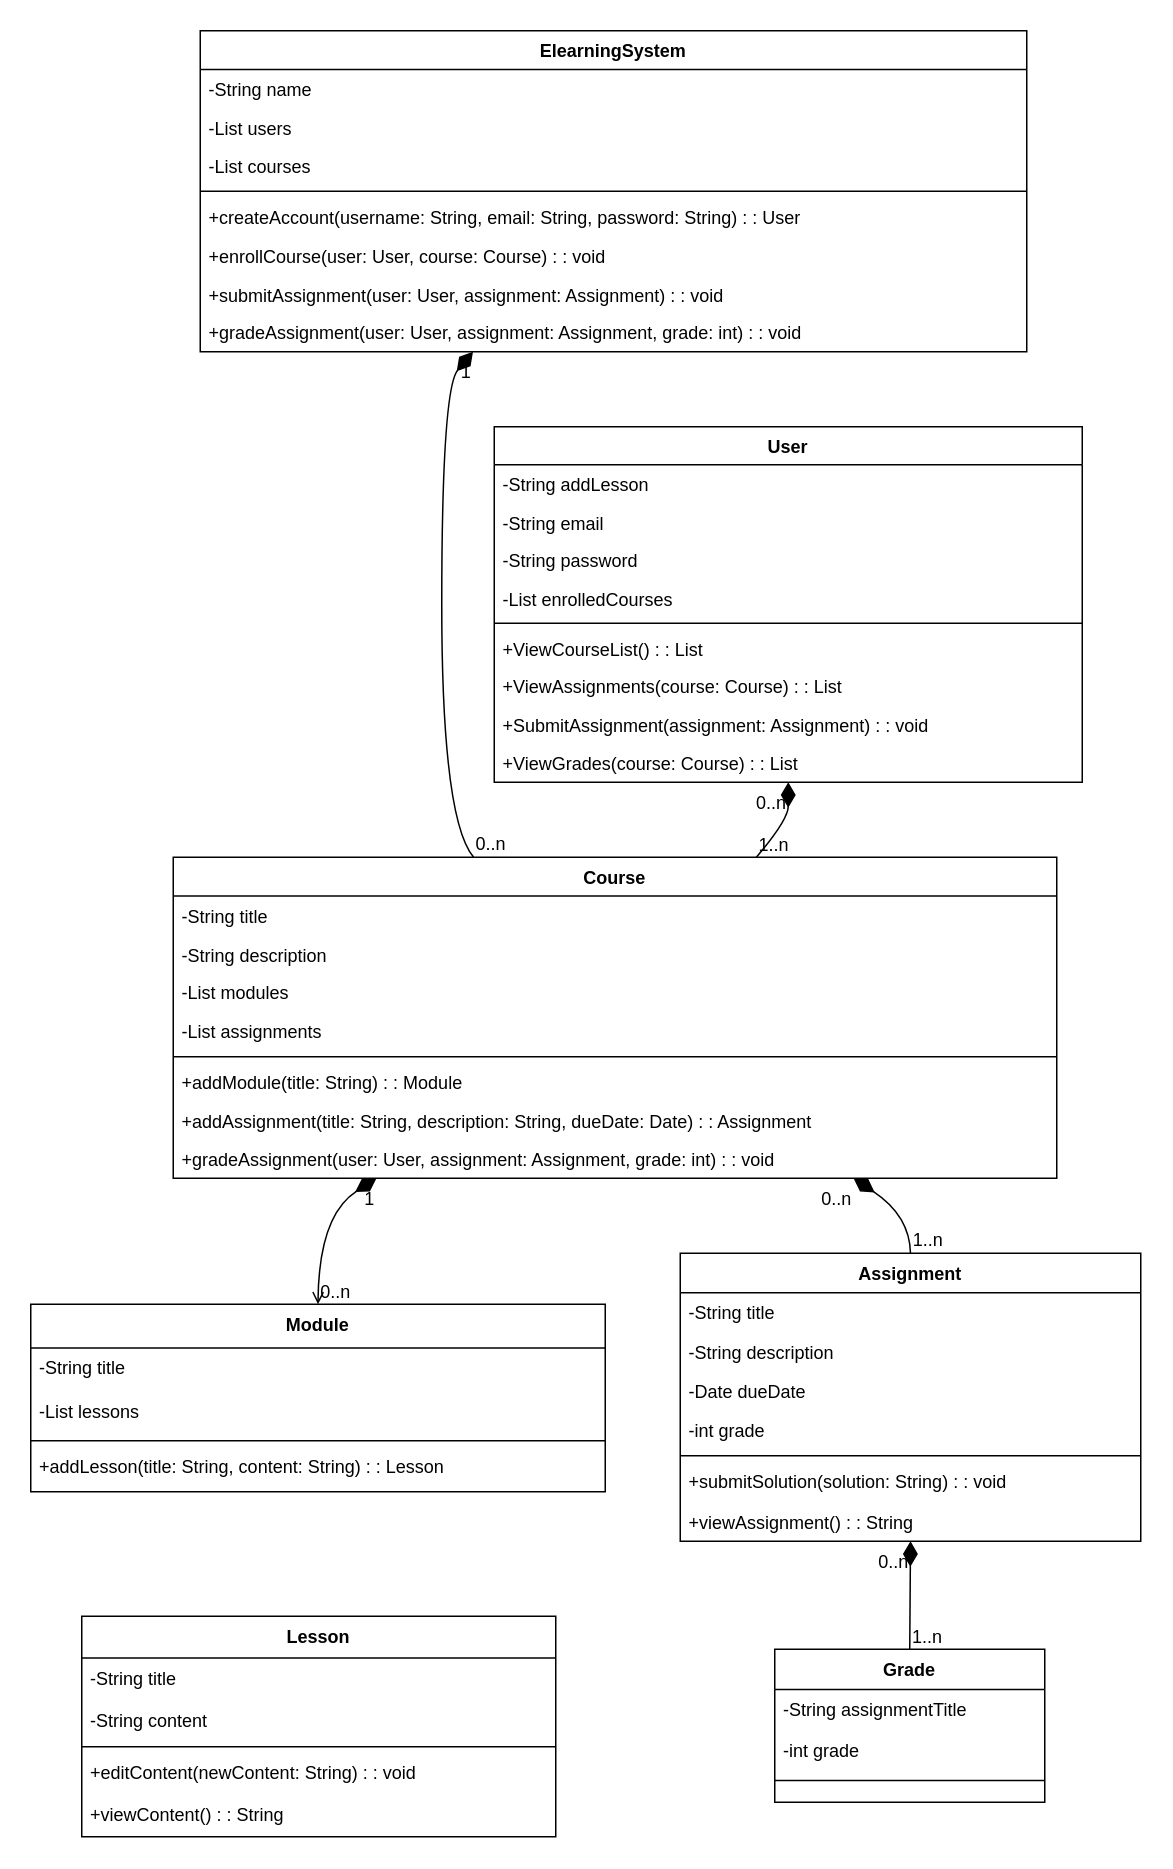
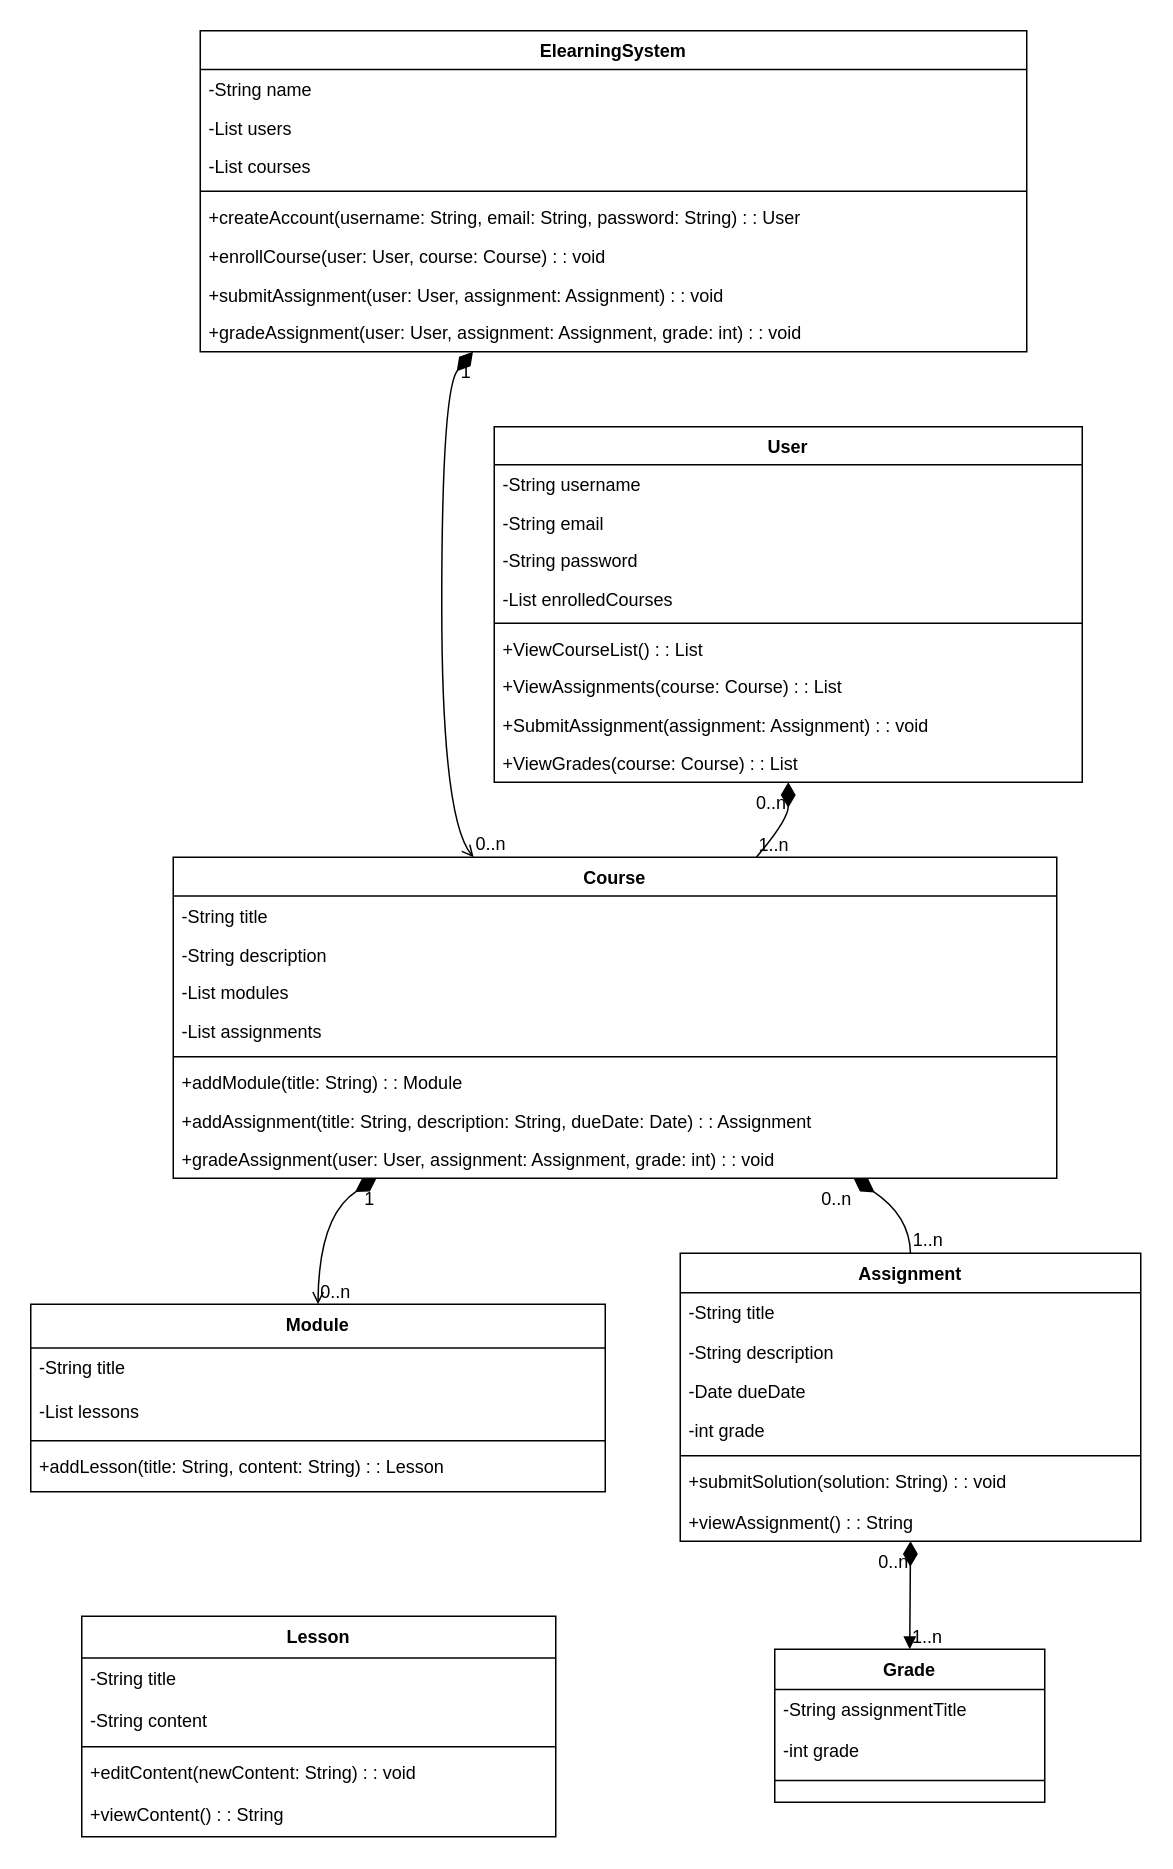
node "-String addLesson": label "-String addLesson" -> "-String username"
edge "Course" -> "ElearningSystem": arrowhead none -> open
edge "Grade" -> "Assignment": arrowhead none -> block
